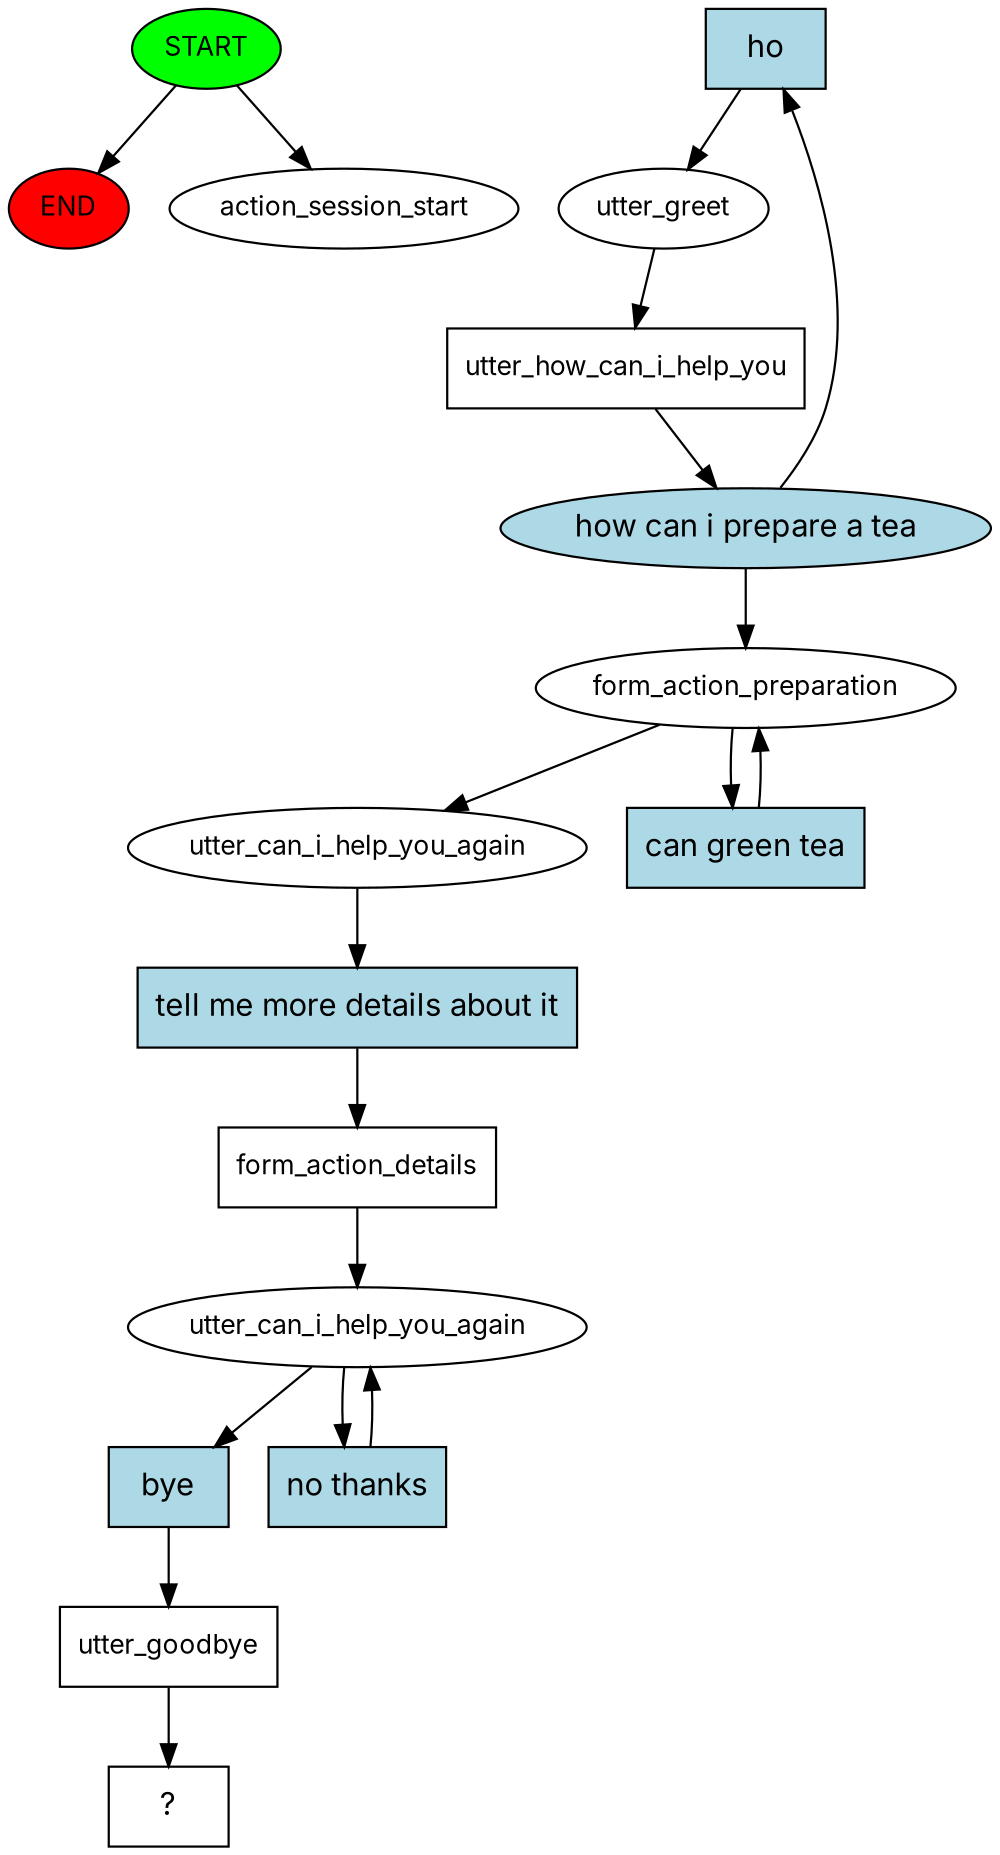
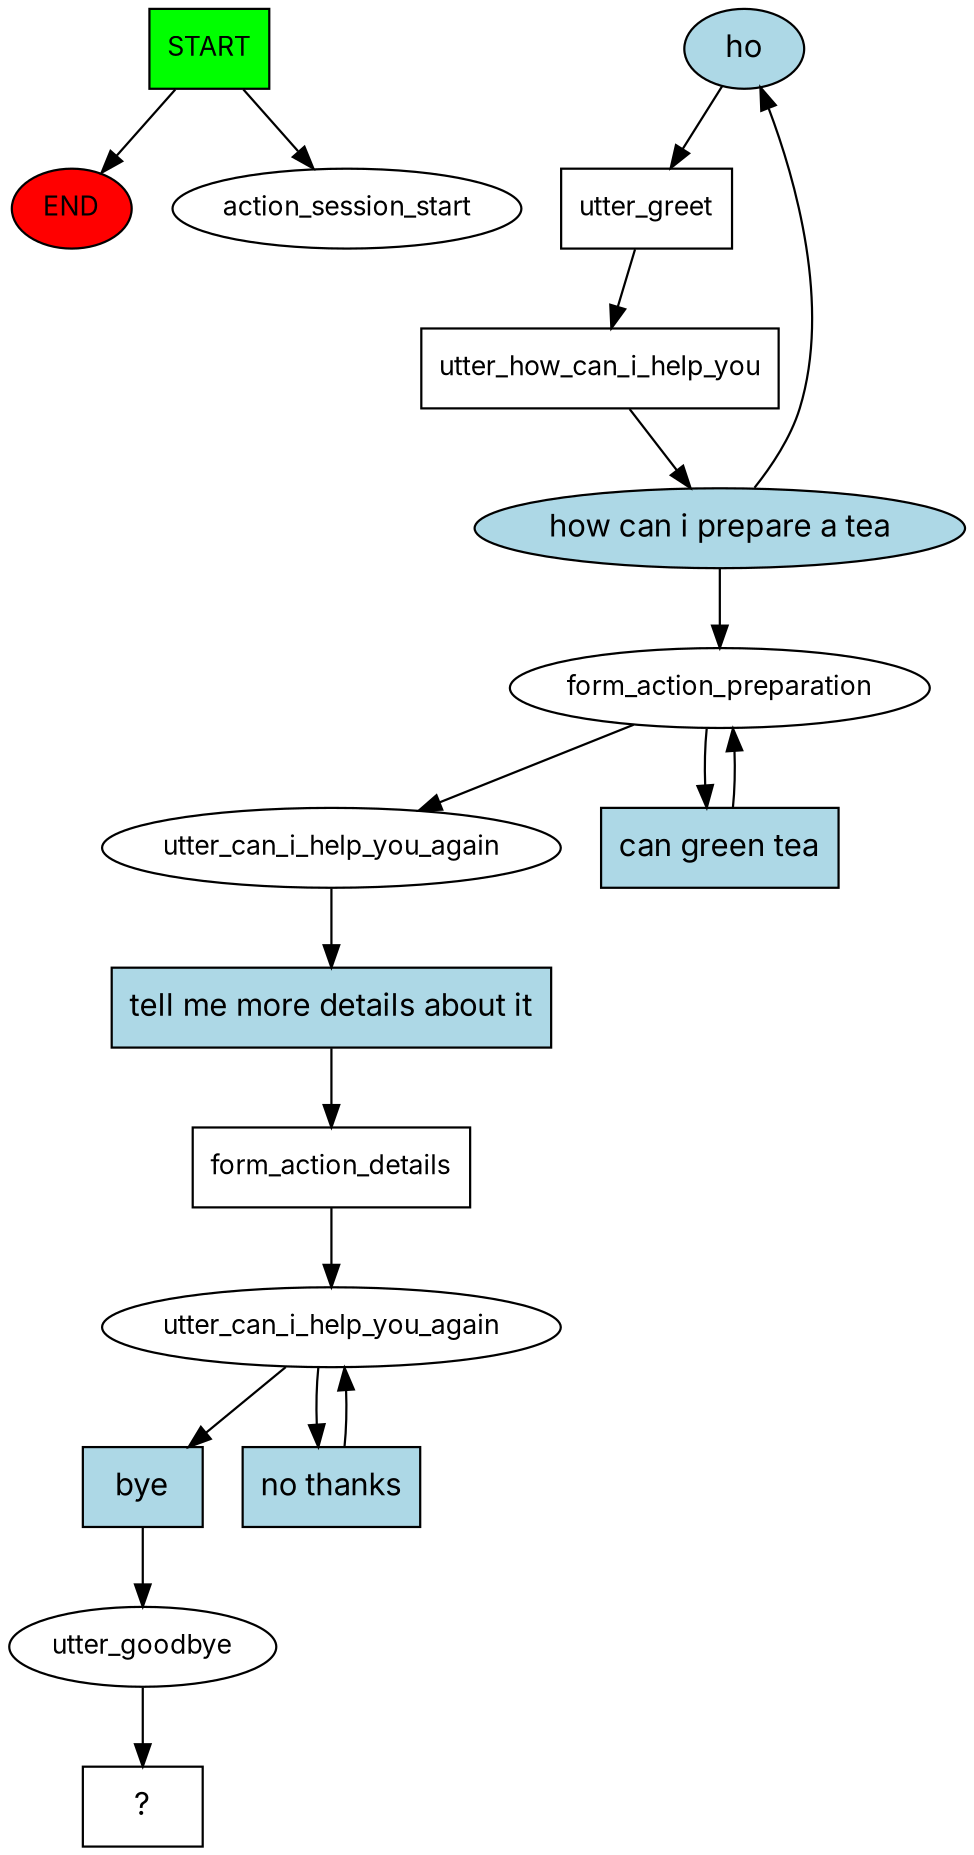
node "START": shape ellipse -> box
node "ho": shape box -> ellipse
node "utter_greet": shape ellipse -> box
node "utter_goodbye": shape box -> ellipse
